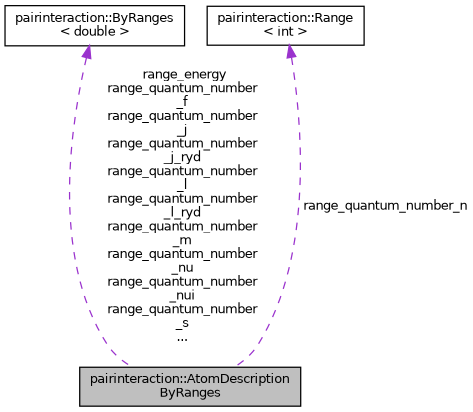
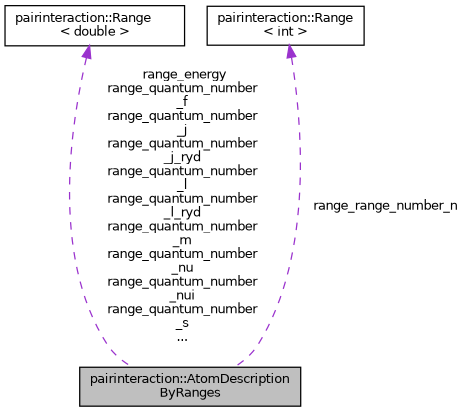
node "pairinteraction::ByRanges < double >": label "pairinteraction::ByRanges < double >" -> "pairinteraction::Range < double >"
edge "pairinteraction::AtomDescription ByRanges" -> "pairinteraction::Range < int >": label " range_quantum_number_n" -> " range_range_number_n"
